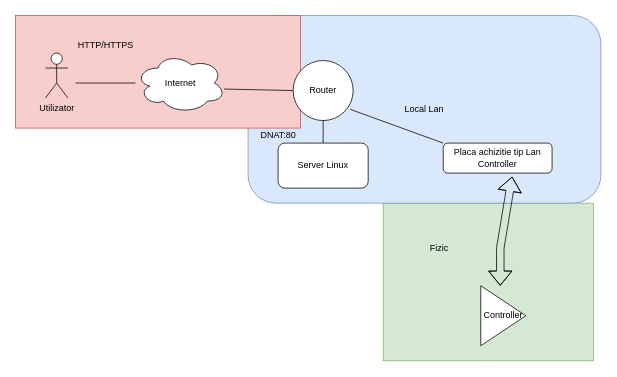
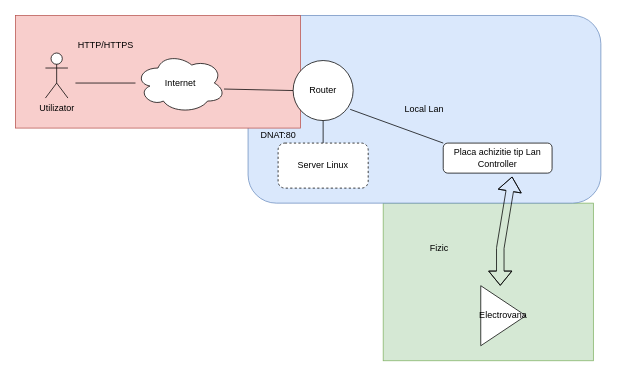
node "Server Linux": style solid -> dashed
node "Controller": label "Controller" -> "Electrovana"
